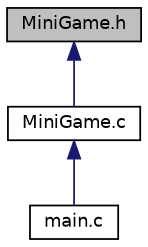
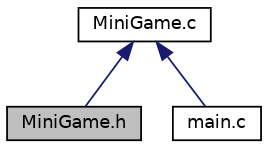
edge "MiniGame.c" -> "MiniGame.h": reversed
